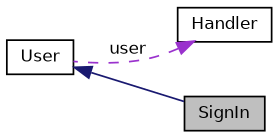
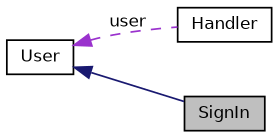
edge "User" -> "Handler": reversed
